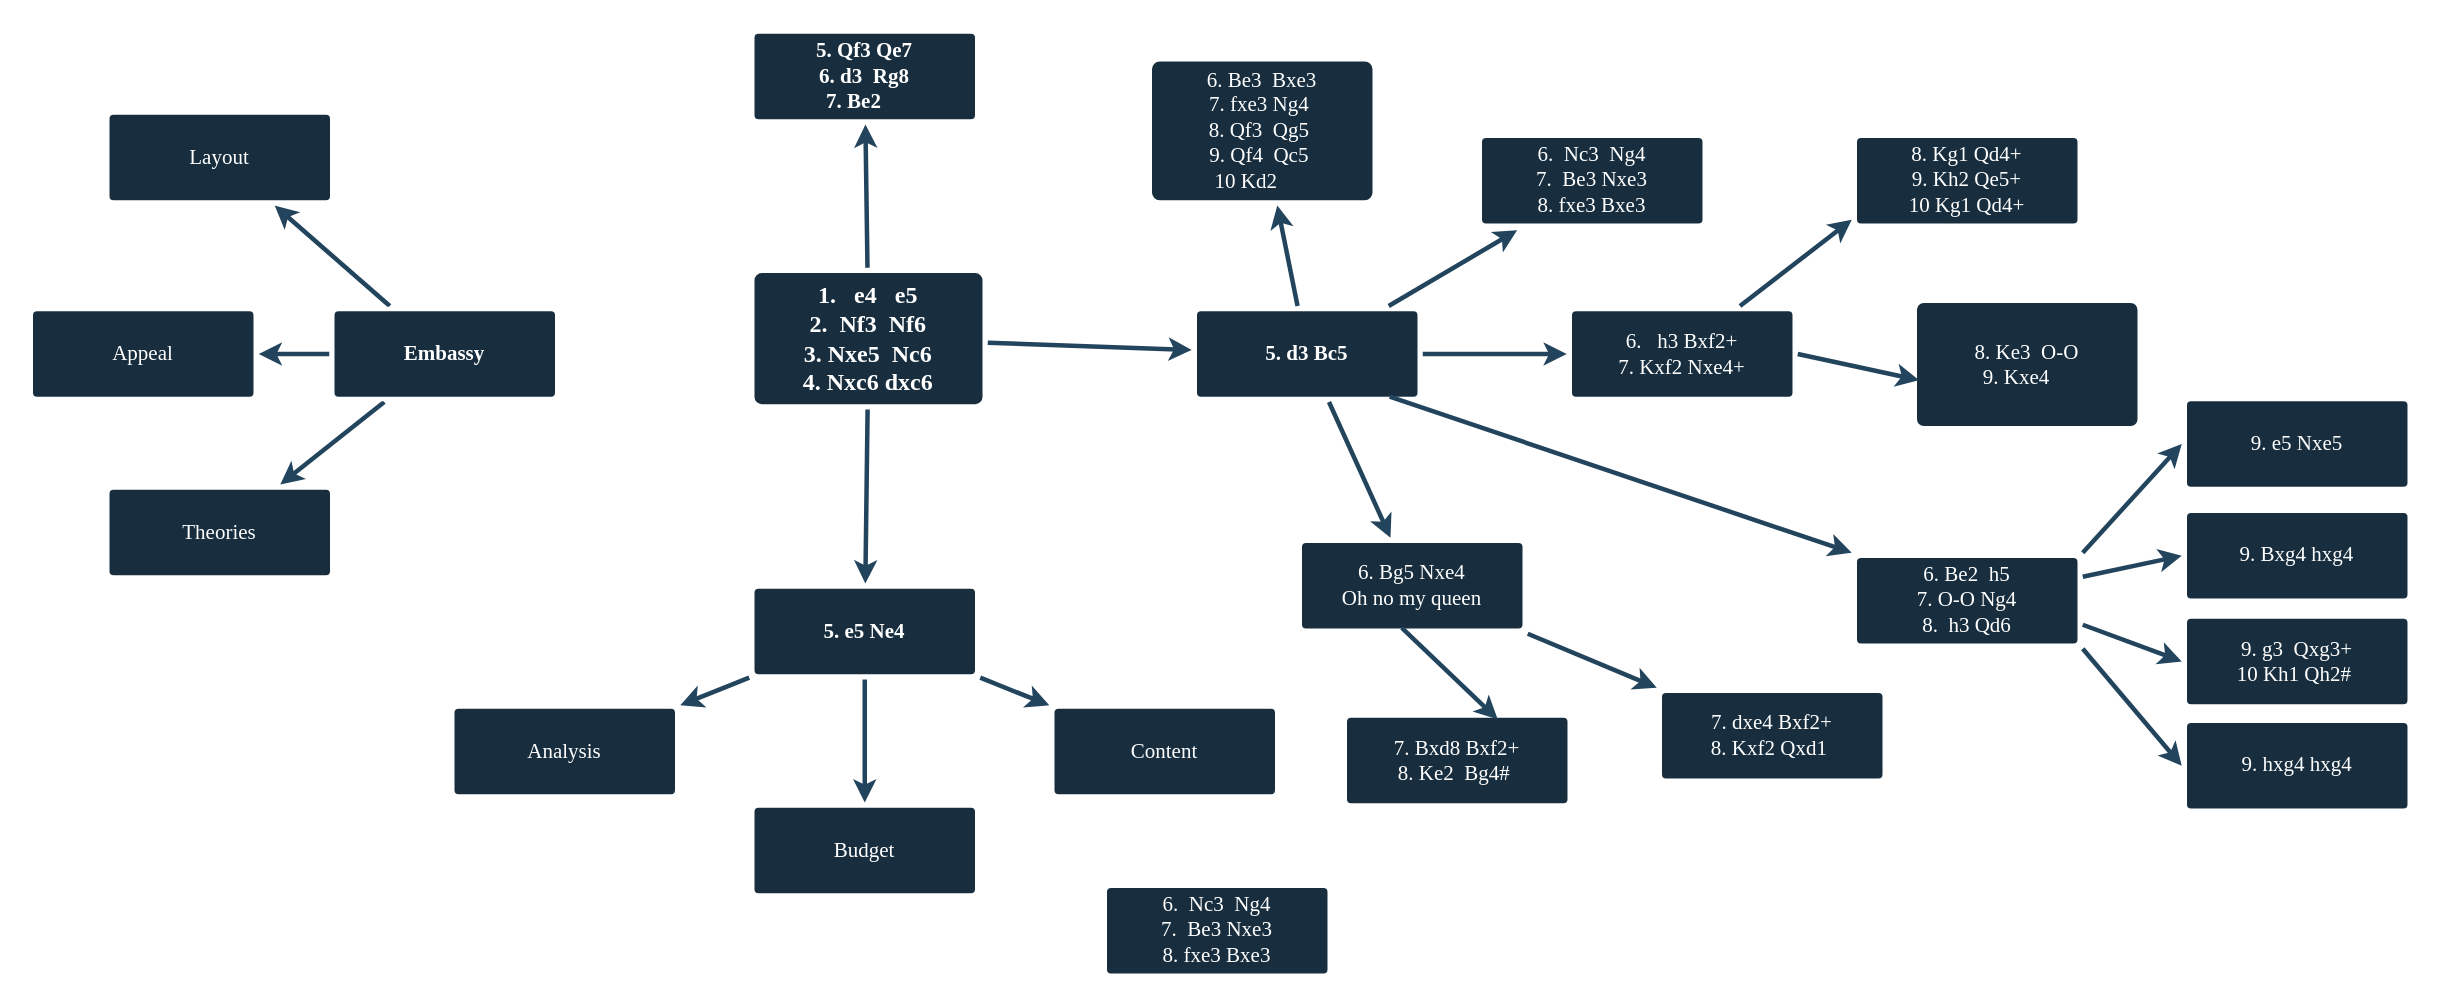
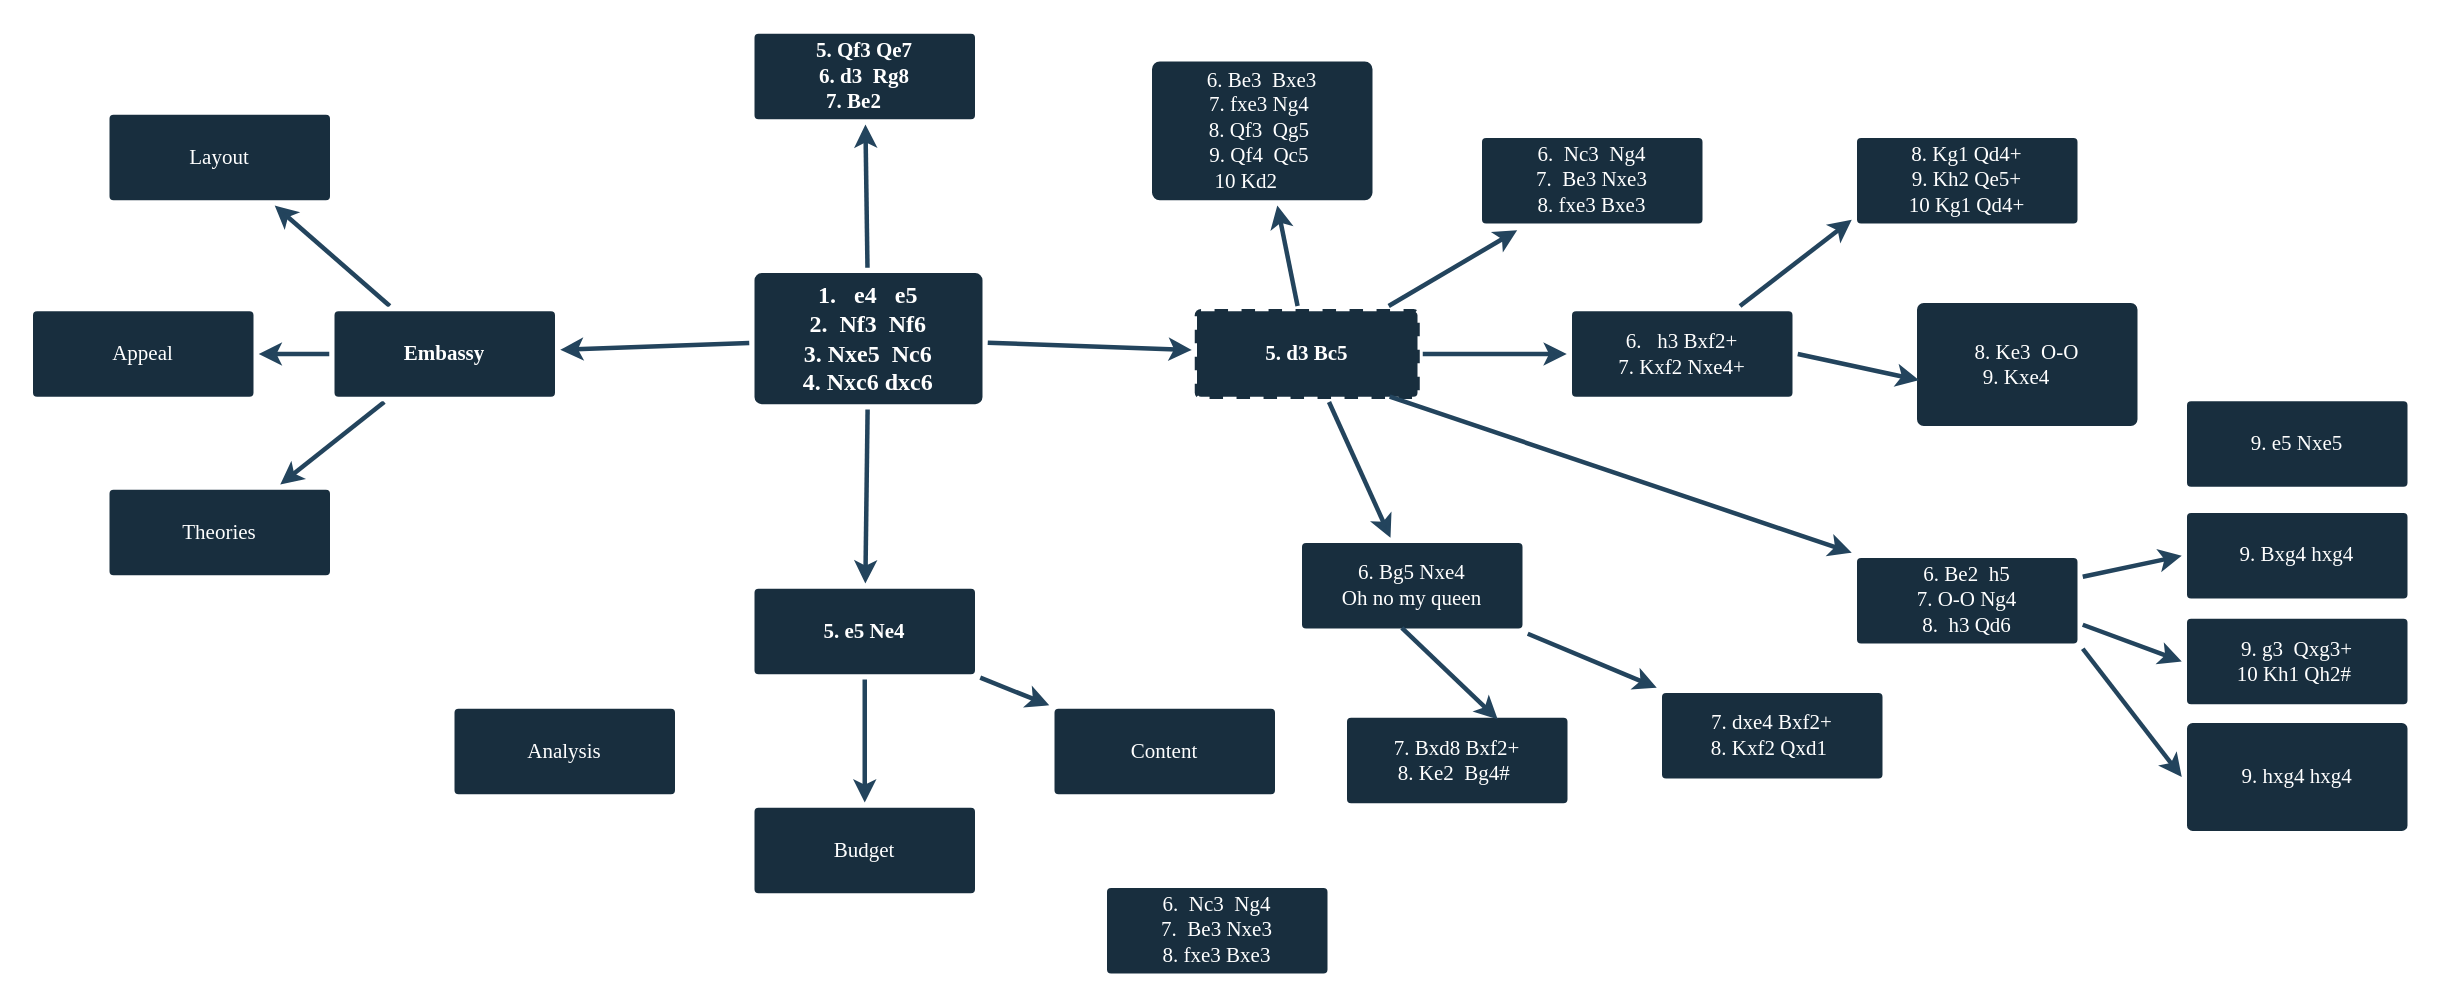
edge "1. e4 e5 2. Nf3 Nf6 3. Nxe5 Nc6 4. Nxc6 dxc6" -> "Embassy": added
node "5. d3 Bc5": style solid -> dashed
edge "6. Be2 h5 7. O-O Ng4 8. h3 Qd6" -> "9. e5 Nxe5": removed
edge "5. e5 Ne4" -> "Analysis": removed
node "9. hxg4 hxg4": size 225x90 -> 225x113
